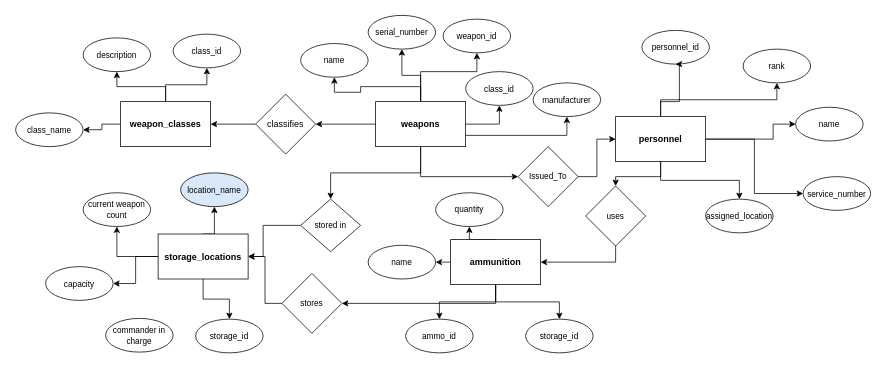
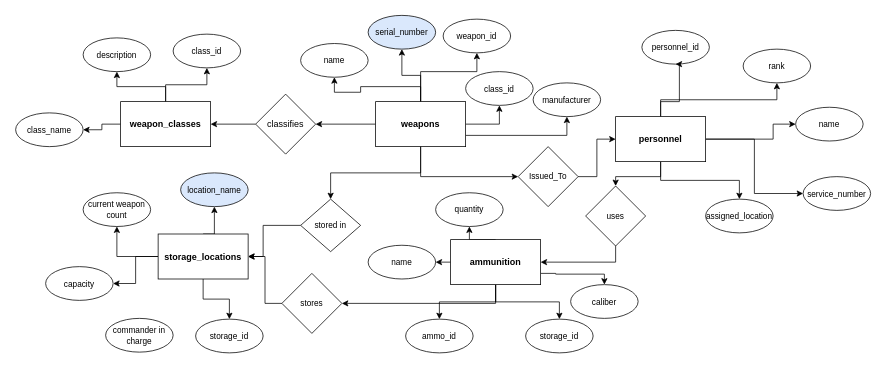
node "serial_number": fillcolor #ffffff -> #dae8fc
edge "ammunition" -> "caliber": added
node "caliber": added
